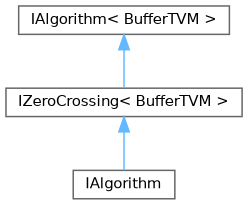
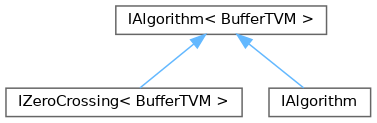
edge "IAlgorithm" -> "IZeroCrossing< BufferTVM >": now "IAlgorithm" -> "IAlgorithm< BufferTVM >"
